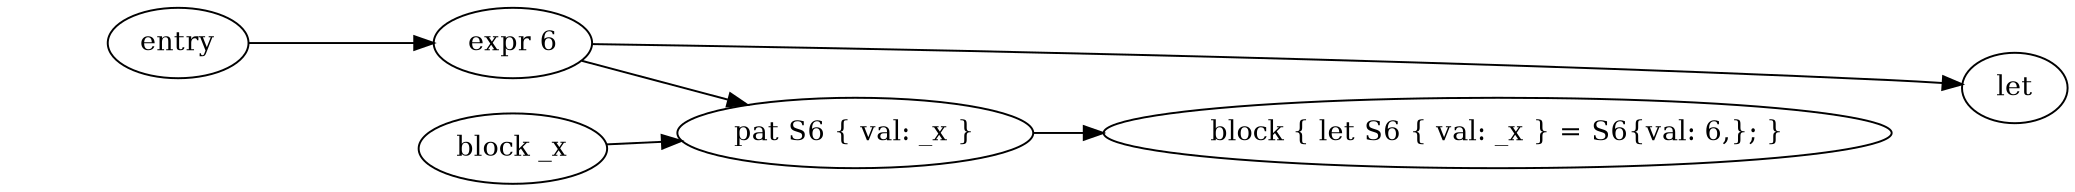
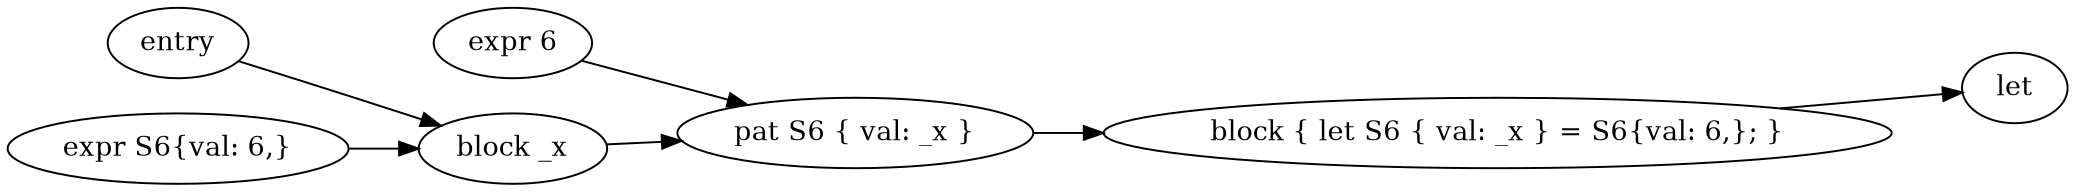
edge "entry" -> "expr 6": now "entry" -> "block _x"
edge "expr 6" -> "let": now "block { let S6 { val: _x } = S6{val: 6,}; }" -> "let"
node "expr S6{val: 6,}": added
